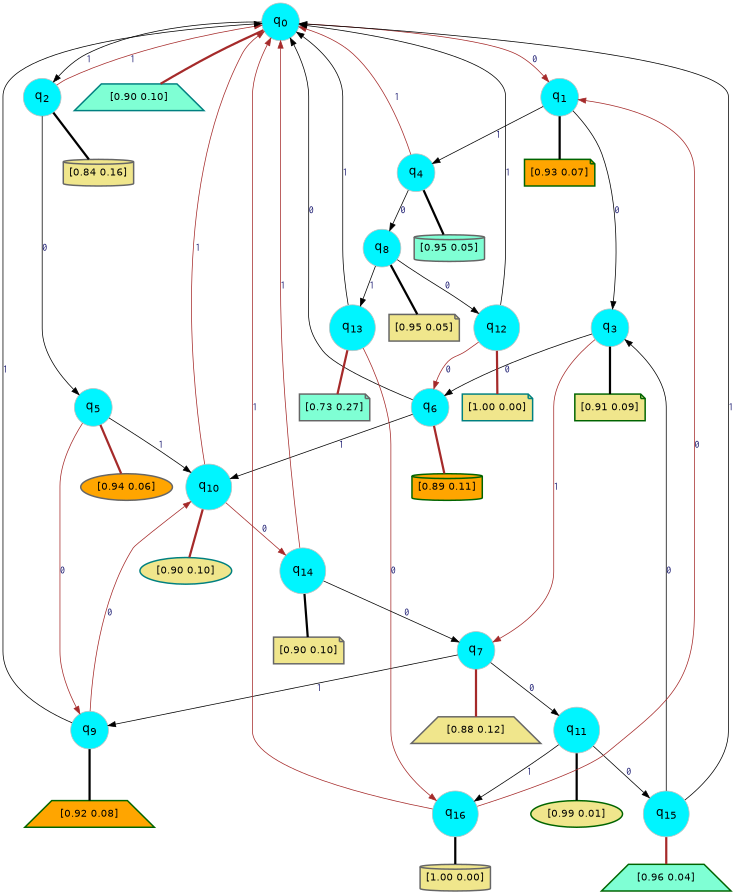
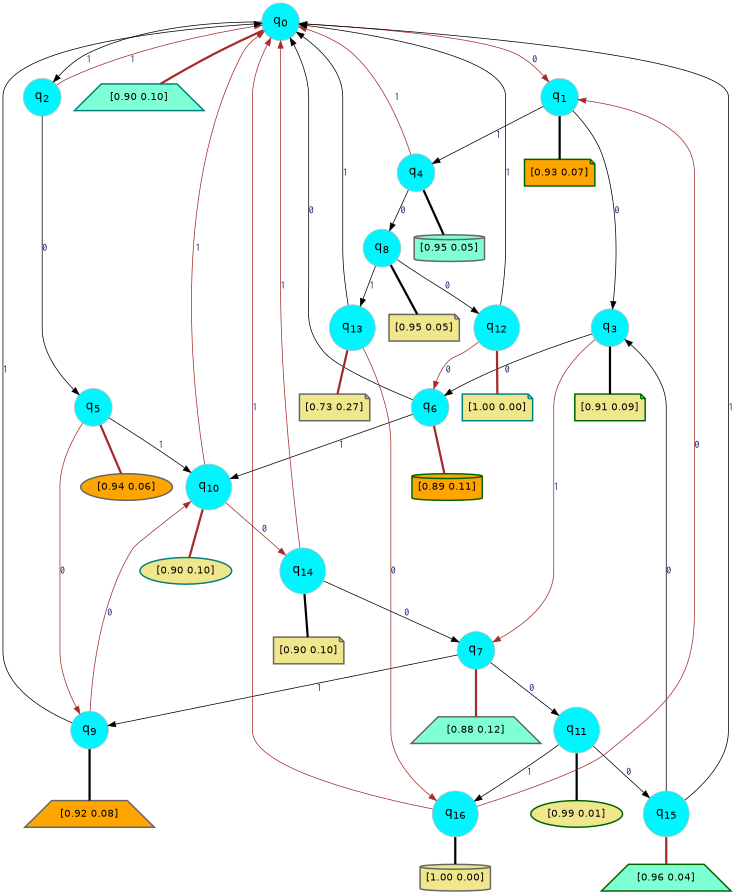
node "[0.84 0.16]": removed
node "[0.73 0.27]": fillcolor aquamarine -> khaki
node "[0.88 0.12]": fillcolor khaki -> aquamarine
node "[0.92 0.08]": color darkgreen -> gray40
